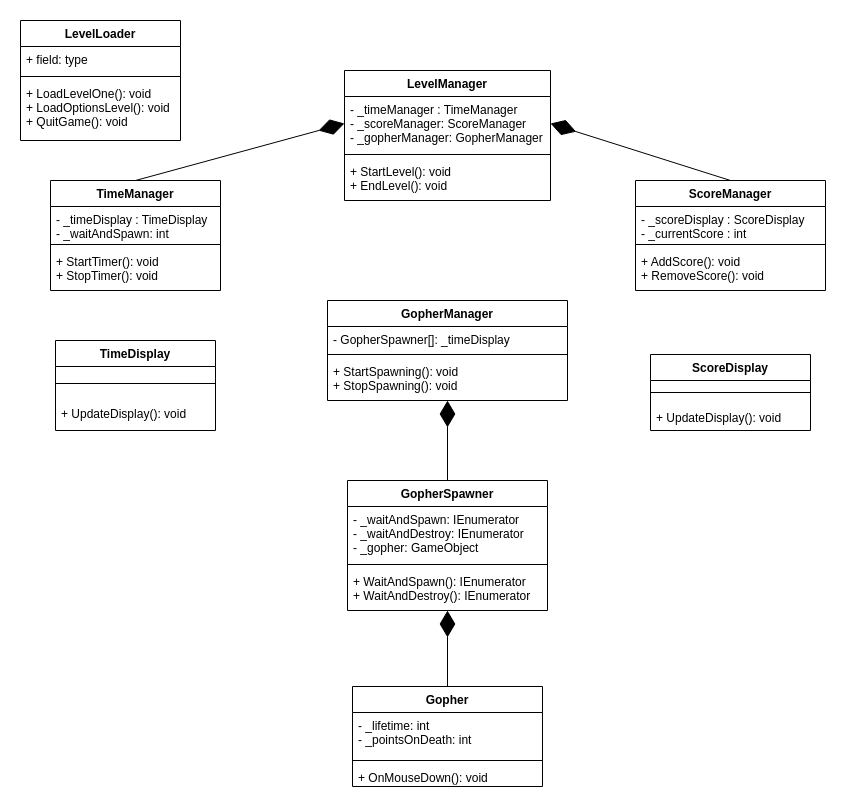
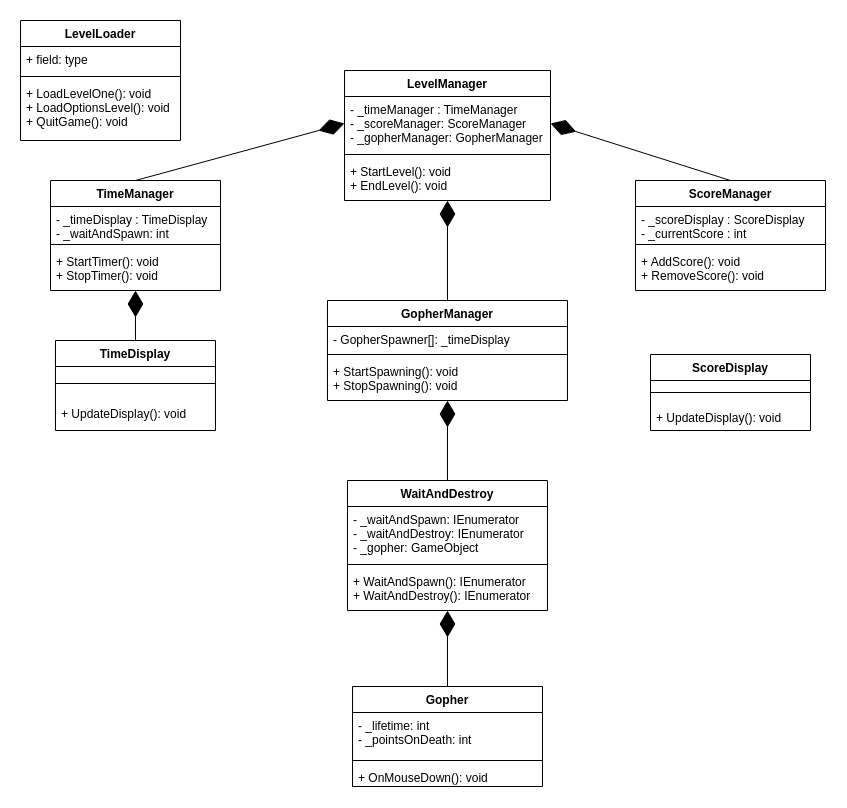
edge "GopherManager" -> "+ StartLevel(): void + EndLevel(): void": added
edge "TimeDisplay" -> "+ StartTimer(): void + StopTimer(): void": added
node "GopherSpawner": label "GopherSpawner" -> "WaitAndDestroy"
